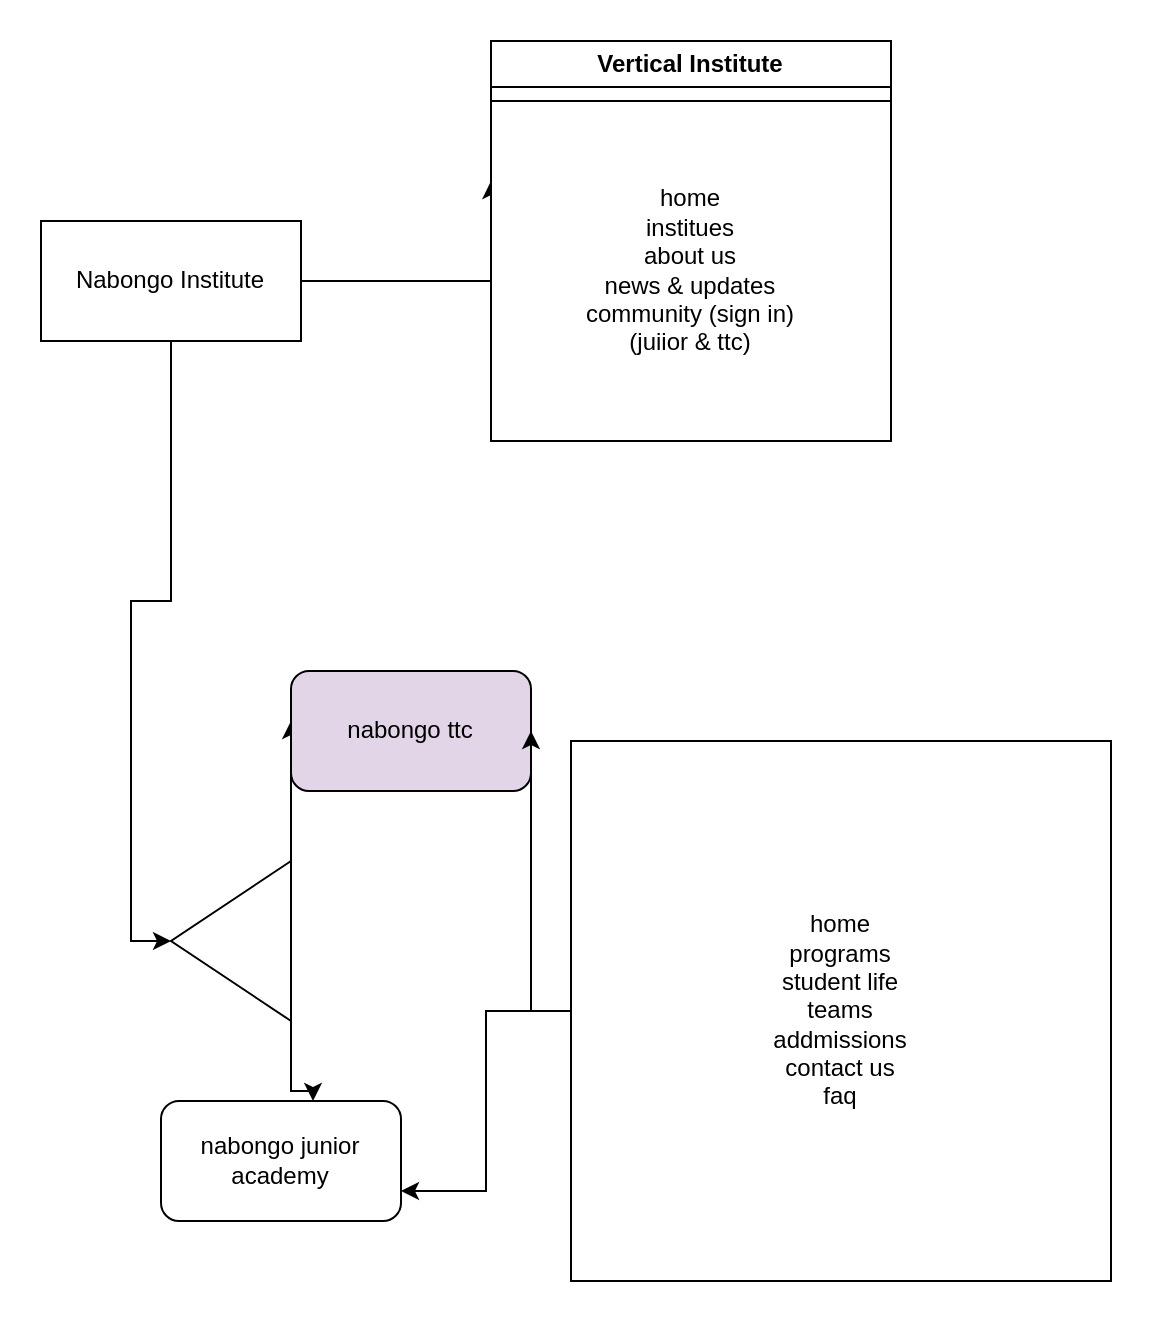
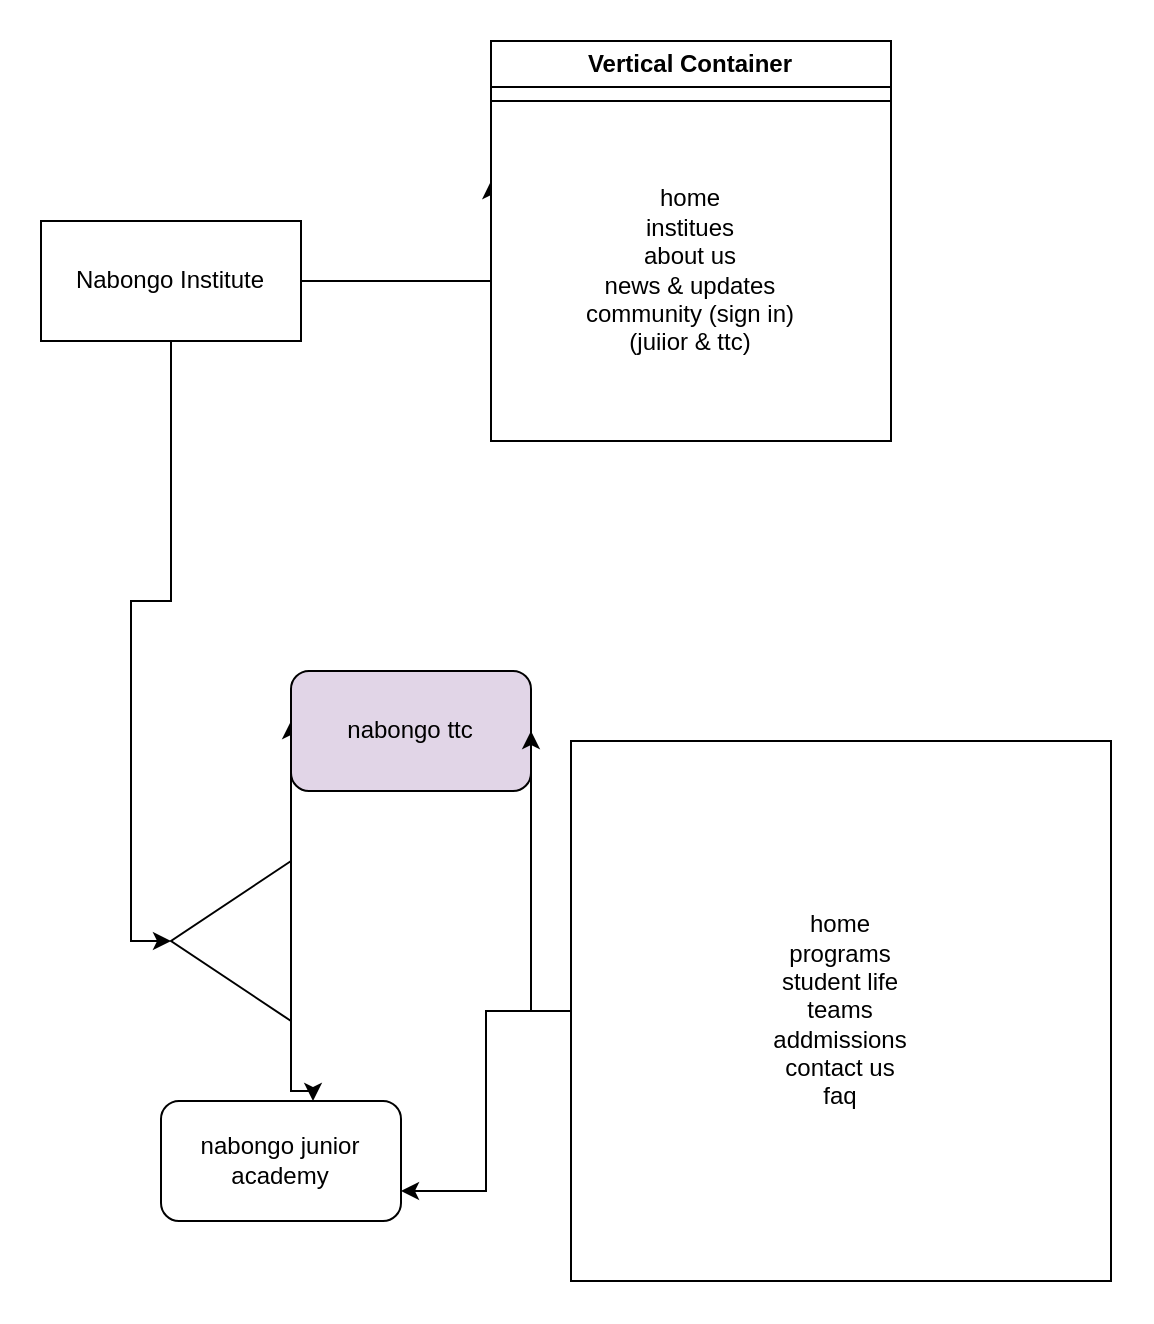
node "Vertical Institute": label "Vertical Institute" -> "Vertical Container"
